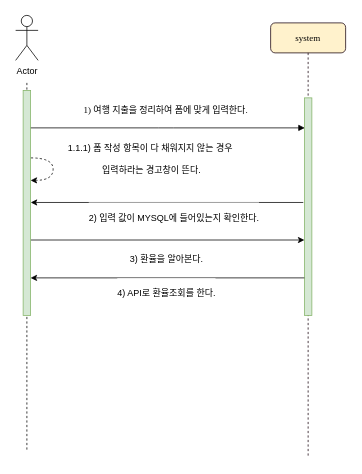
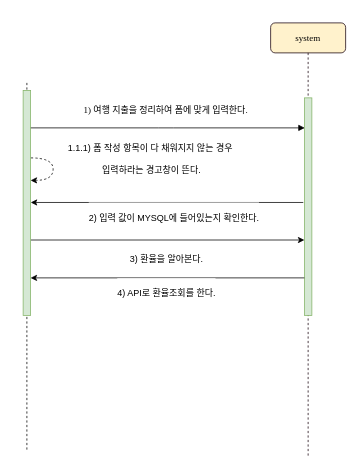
node "Actor": removed
